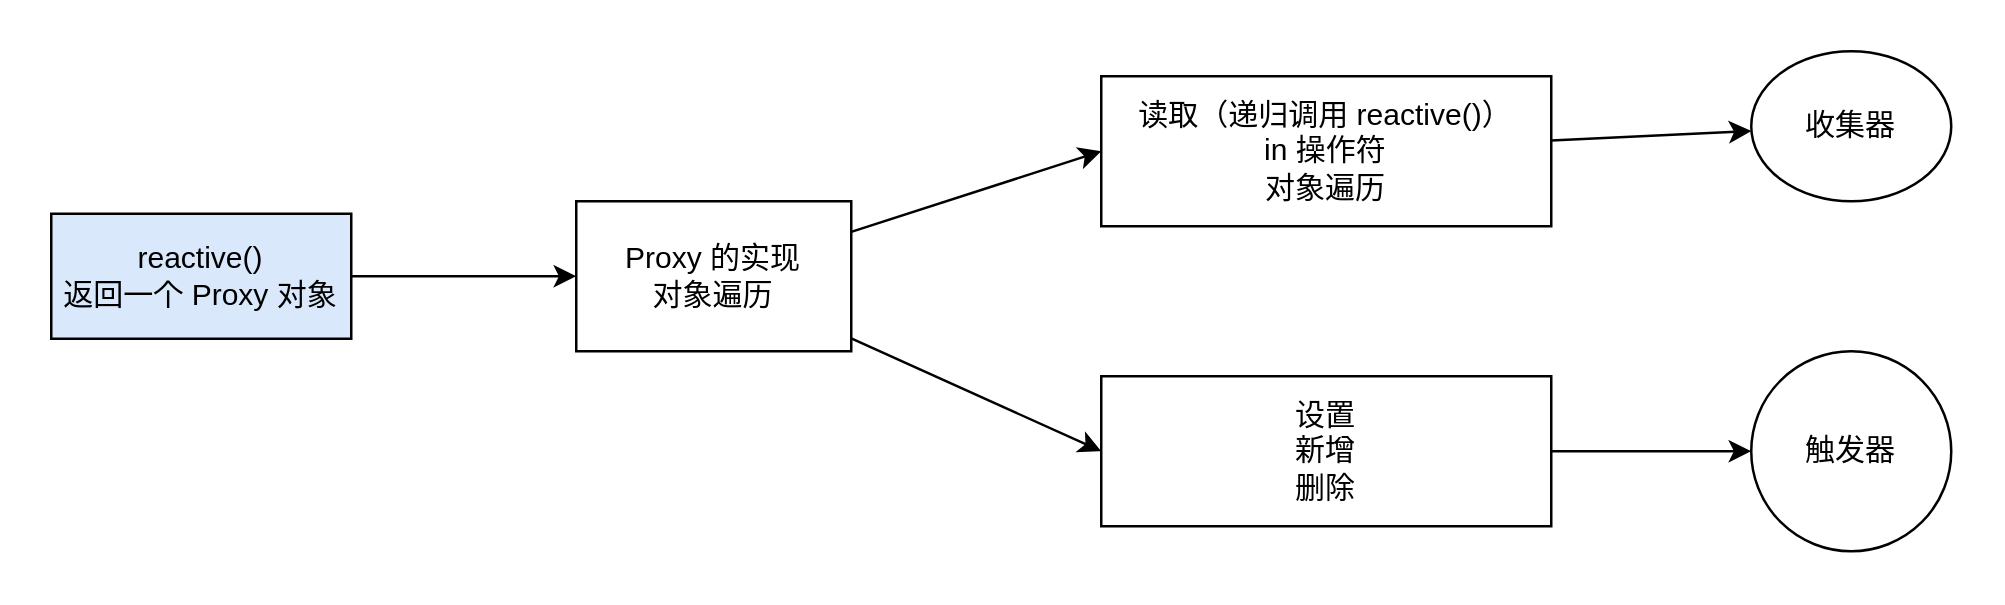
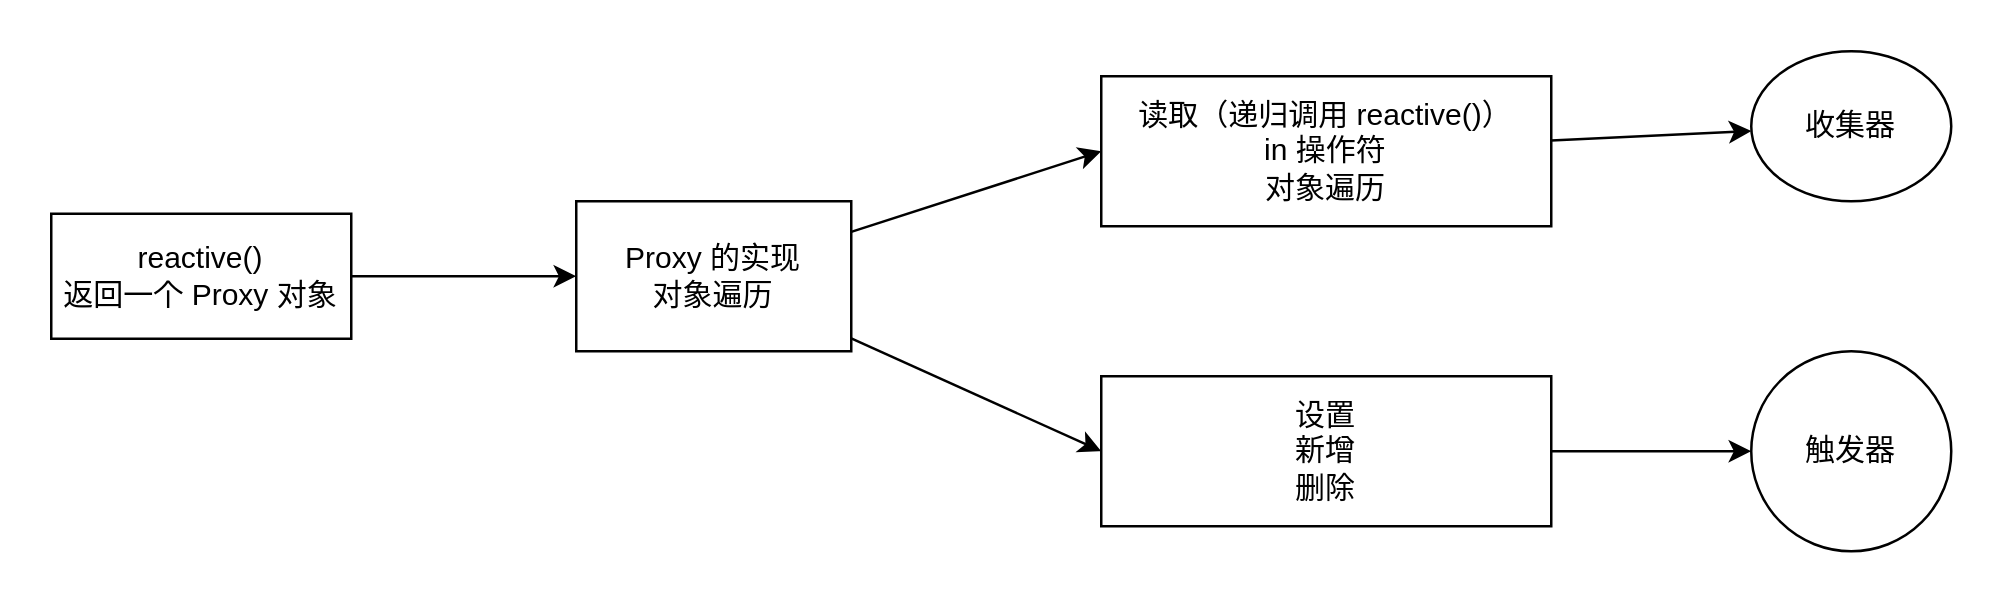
node "reactive() 返回一个 Proxy 对象": fillcolor #dae8fc -> #ffffff
